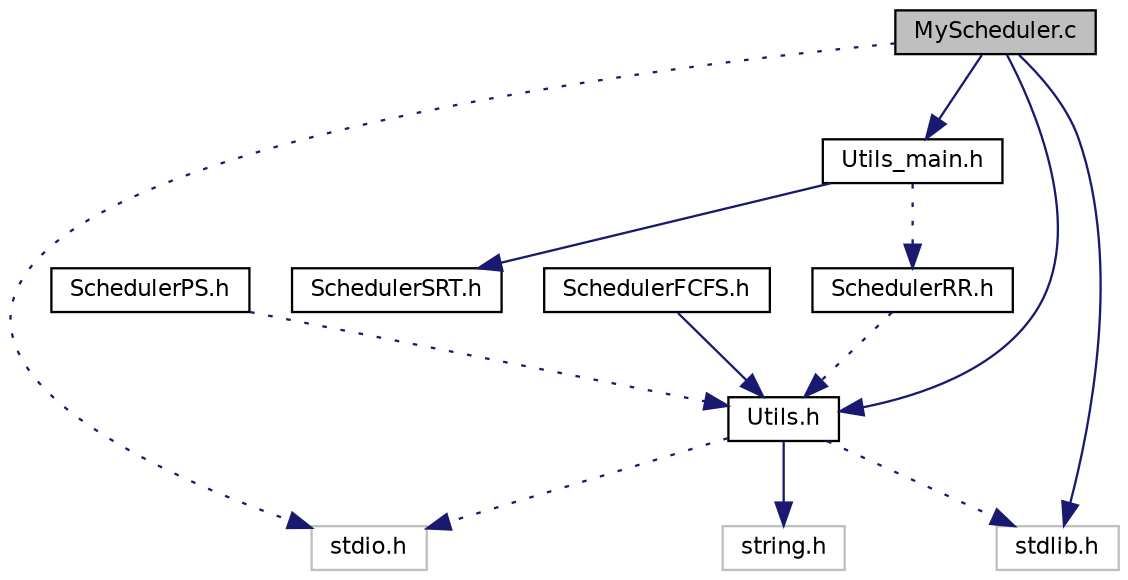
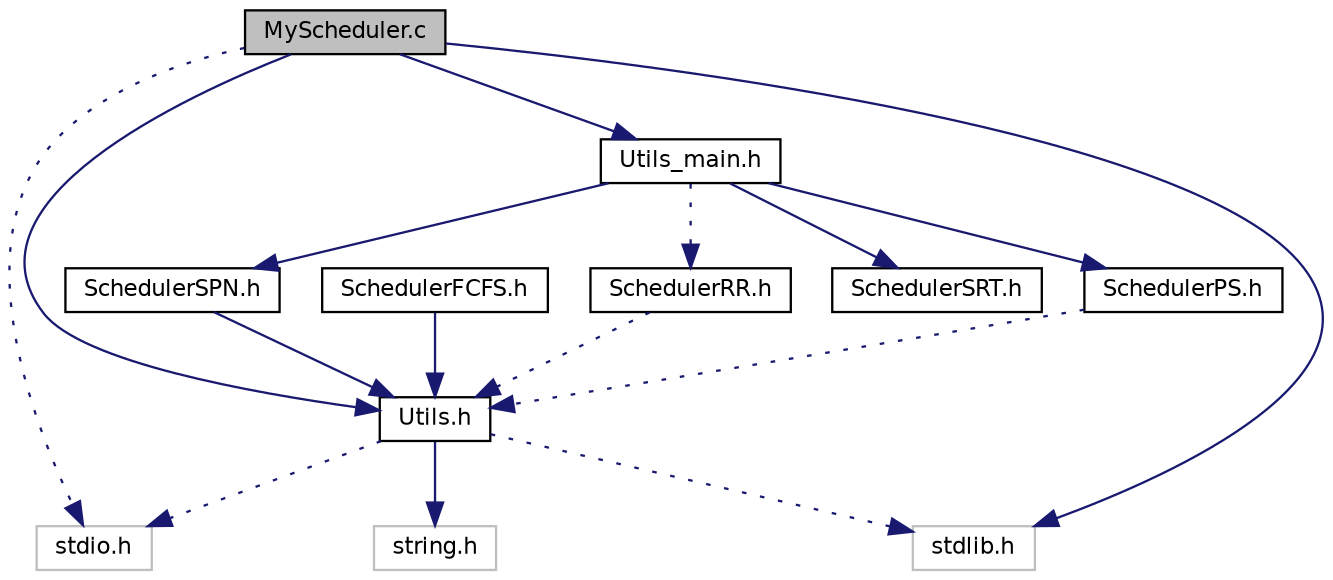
edge "Utils_main.h" -> "SchedulerPS.h": added
node "SchedulerSPN.h": added
